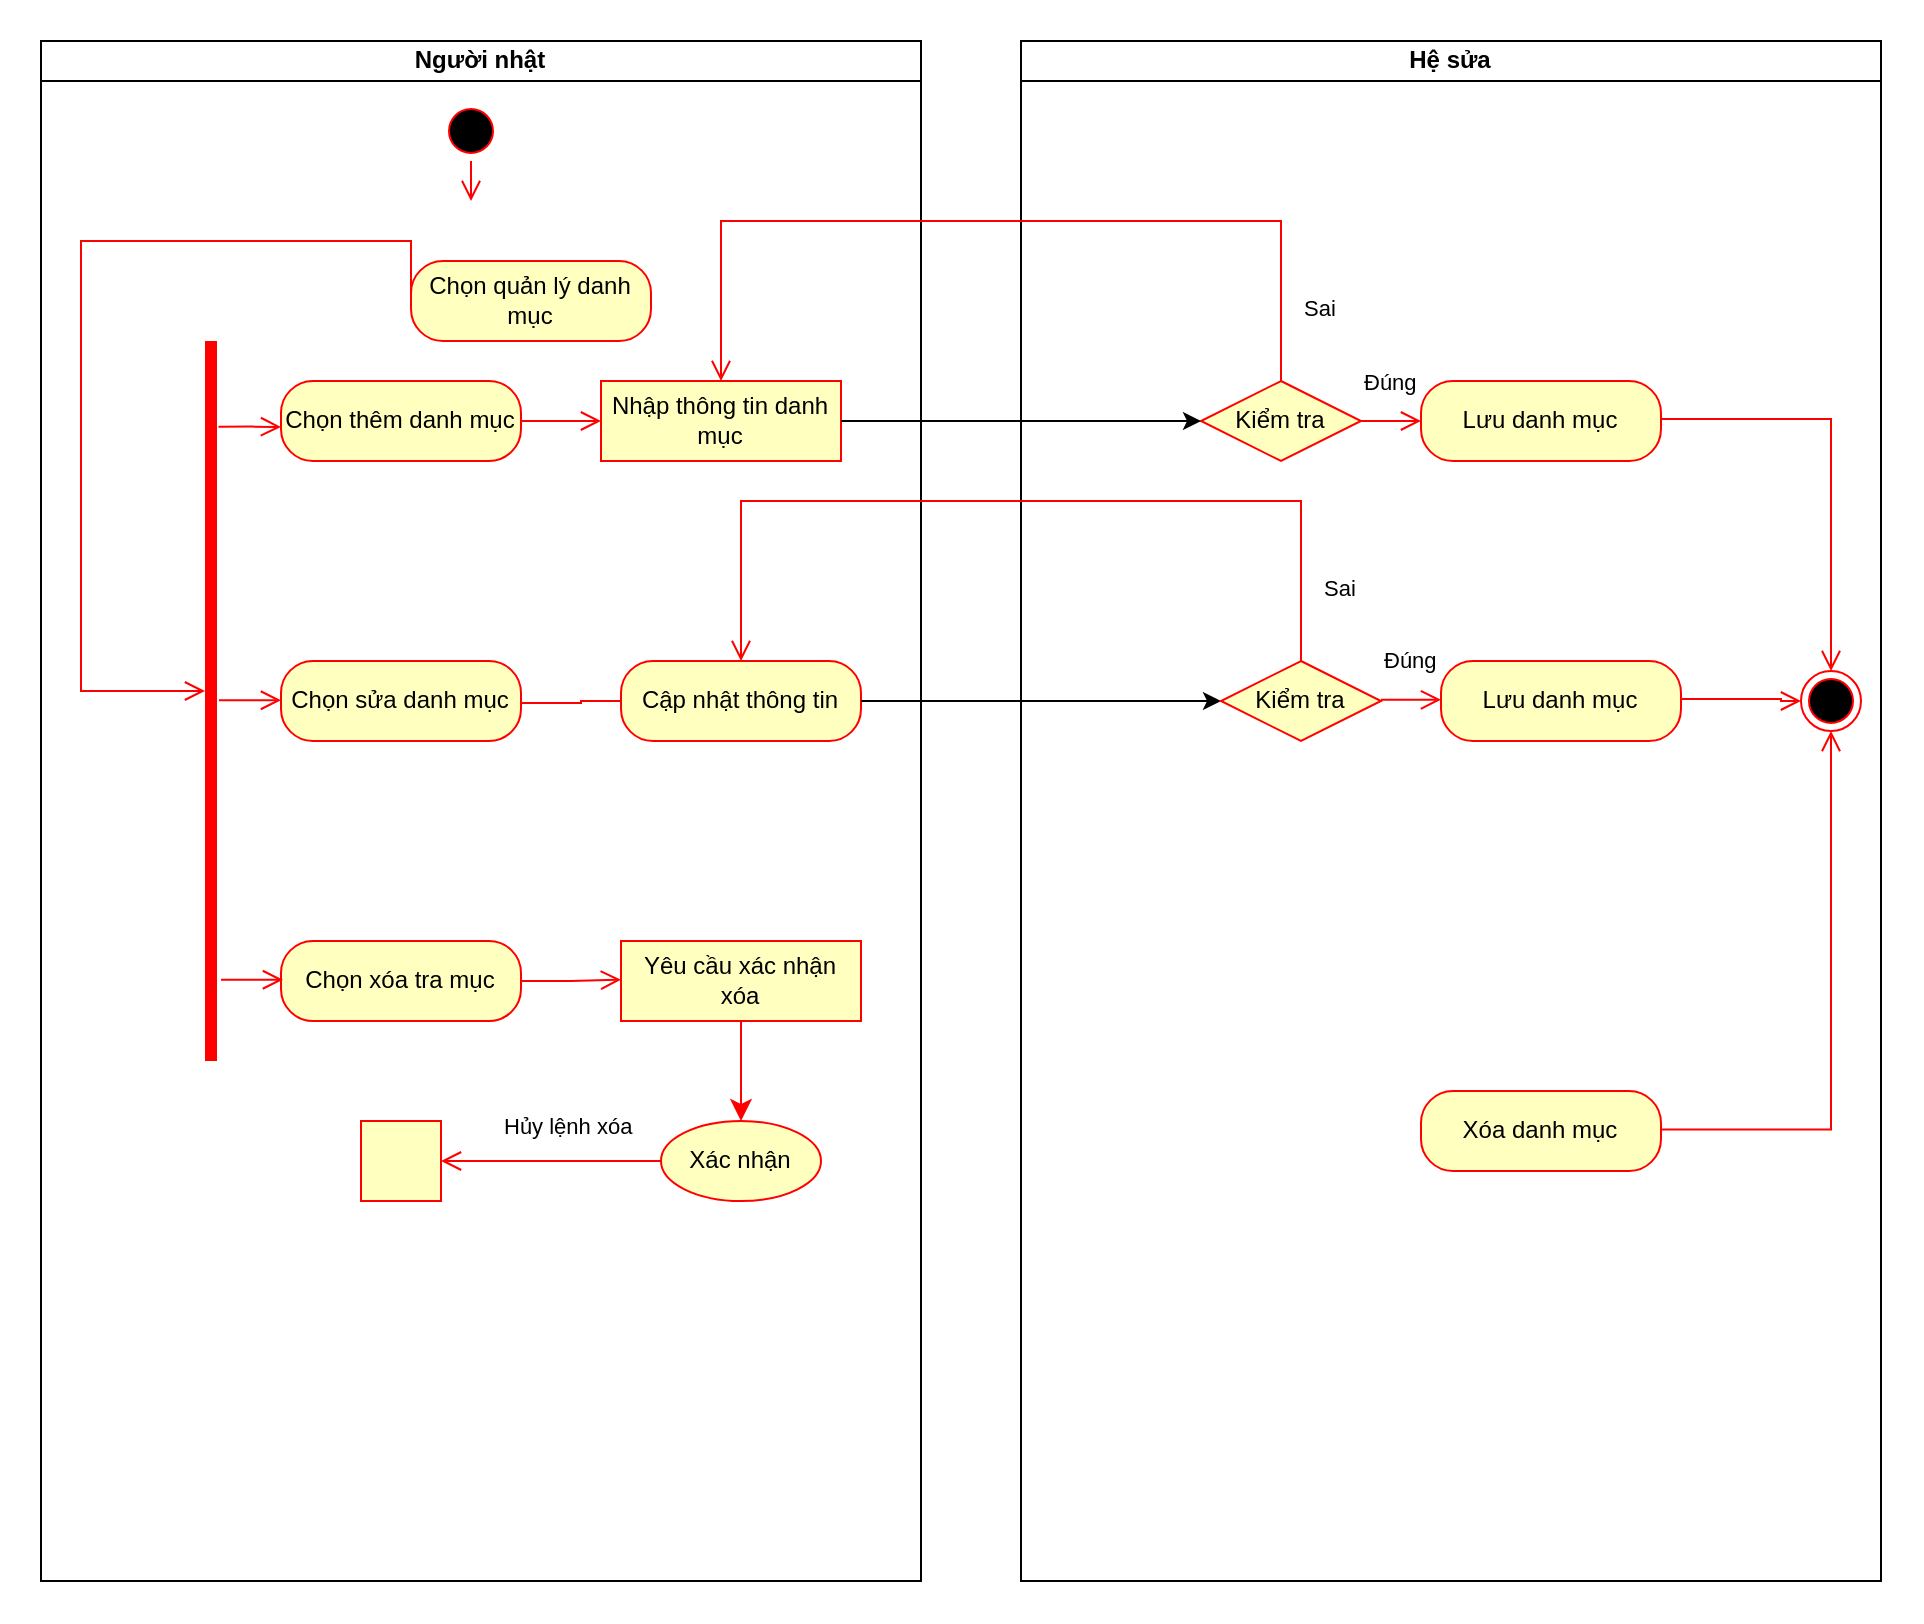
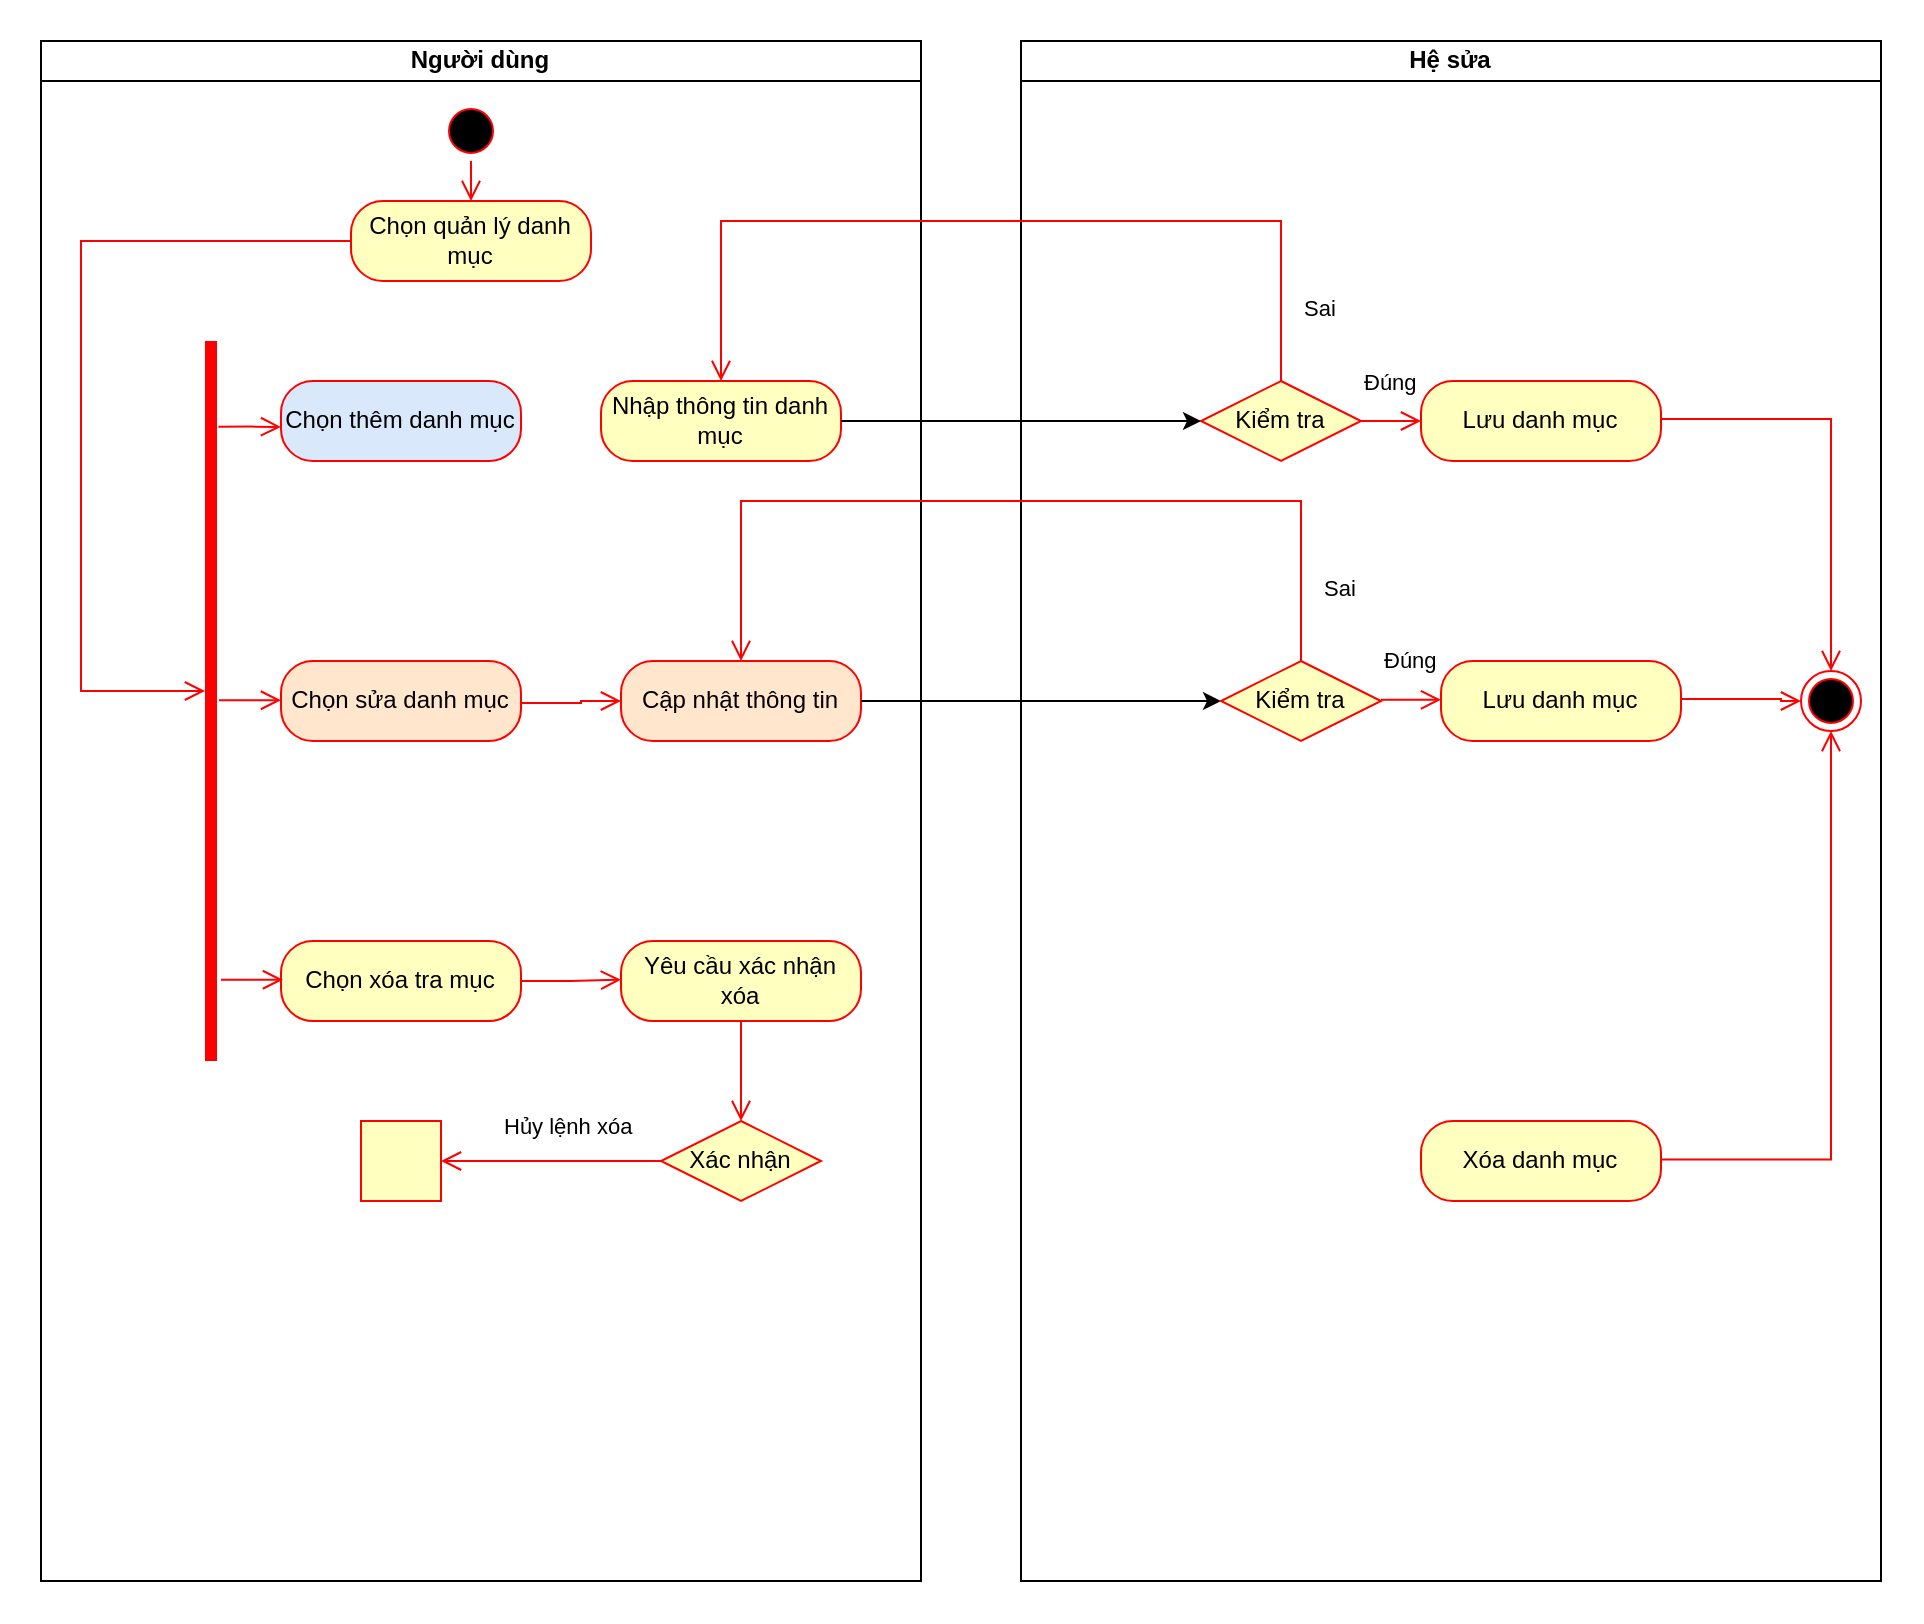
node "Người nhật": label "Người nhật" -> "Người dùng"
node "Chọn quản lý danh mục": moved (531, 301) -> (471, 241)
node "Chọn thêm danh mục": fillcolor #ffffc0 -> #dae8fc
edge "Chọn thêm danh mục" -> "Nhập thông tin danh mục": removed
node "Nhập thông tin danh mục": shape rectangle -> rounded rectangle
node "Chọn sửa danh mục": fillcolor #ffffc0 -> #ffe6cc
edge "Chọn sửa danh mục" -- "Cập nhật thông tin": arrowhead none -> open
node "Cập nhật thông tin": fillcolor #ffffc0 -> #ffe6cc
node "Yêu cầu xác nhận xóa": shape rectangle -> rounded rectangle
edge "Yêu cầu xác nhận xóa" -> "Xác nhận": arrowhead classic -> open
node "Xóa danh mục": moved (1541, 1131) -> (1541, 1161)
node "Xác nhận": shape ellipse -> diamond
